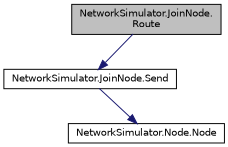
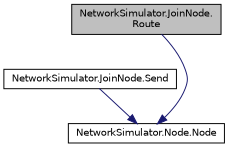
edge "NetworkSimulator.JoinNode. Route" -> "NetworkSimulator.JoinNode.Send": now "NetworkSimulator.JoinNode. Route" -> "NetworkSimulator.Node.Node"
